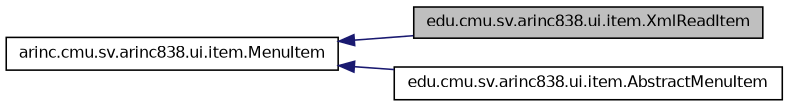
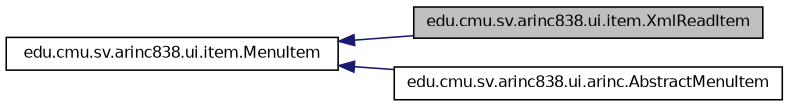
node "arinc.cmu.sv.arinc838.ui.item.MenuItem": label "arinc.cmu.sv.arinc838.ui.item.MenuItem" -> "edu.cmu.sv.arinc838.ui.item.MenuItem"
node "edu.cmu.sv.arinc838.ui.item.AbstractMenuItem": label "edu.cmu.sv.arinc838.ui.item.AbstractMenuItem" -> "edu.cmu.sv.arinc838.ui.arinc.AbstractMenuItem"
